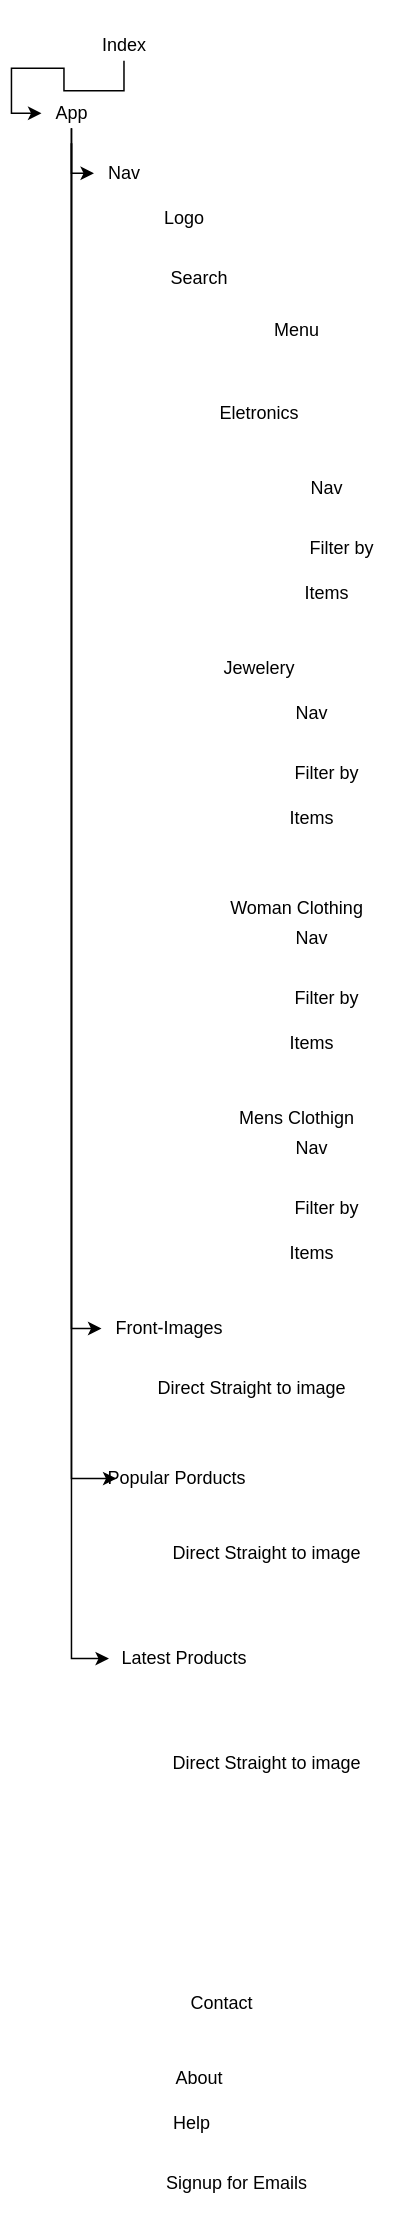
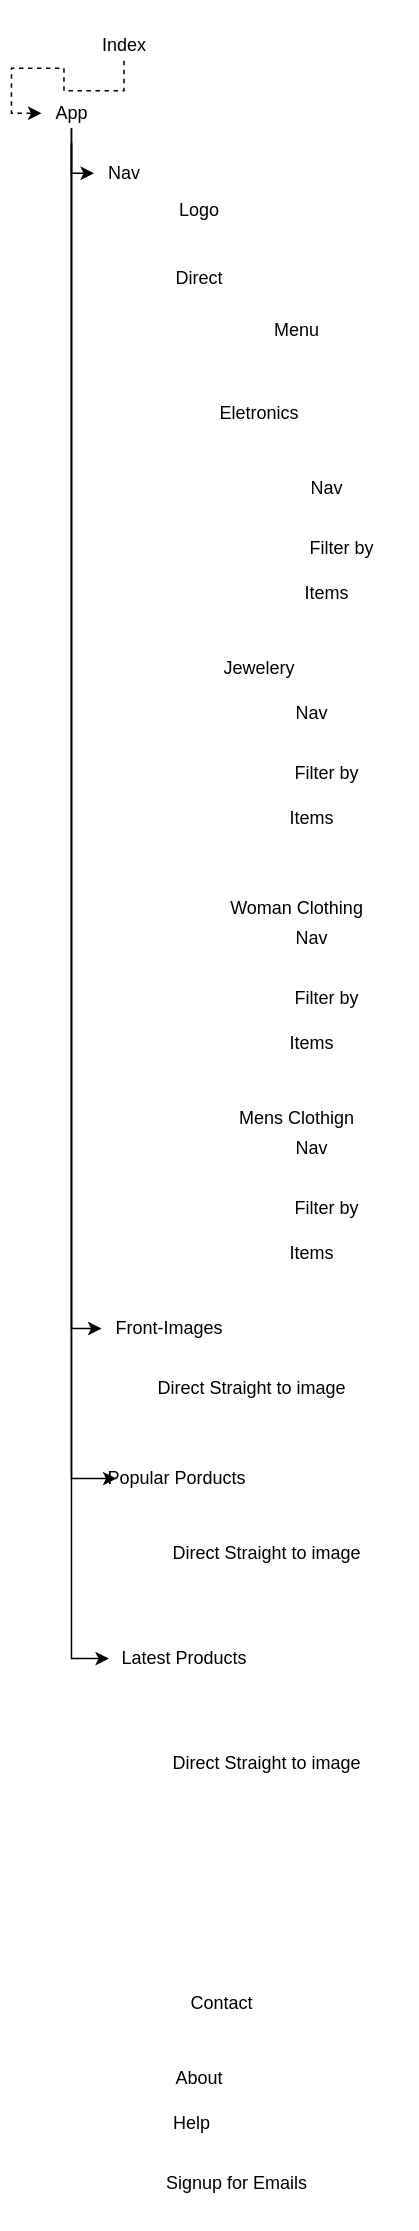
edge "Index" -> "App": style solid -> dashed
node "Logo": moved (184, 218) -> (199, 211)
node "Search": label "Search" -> "Direct"
